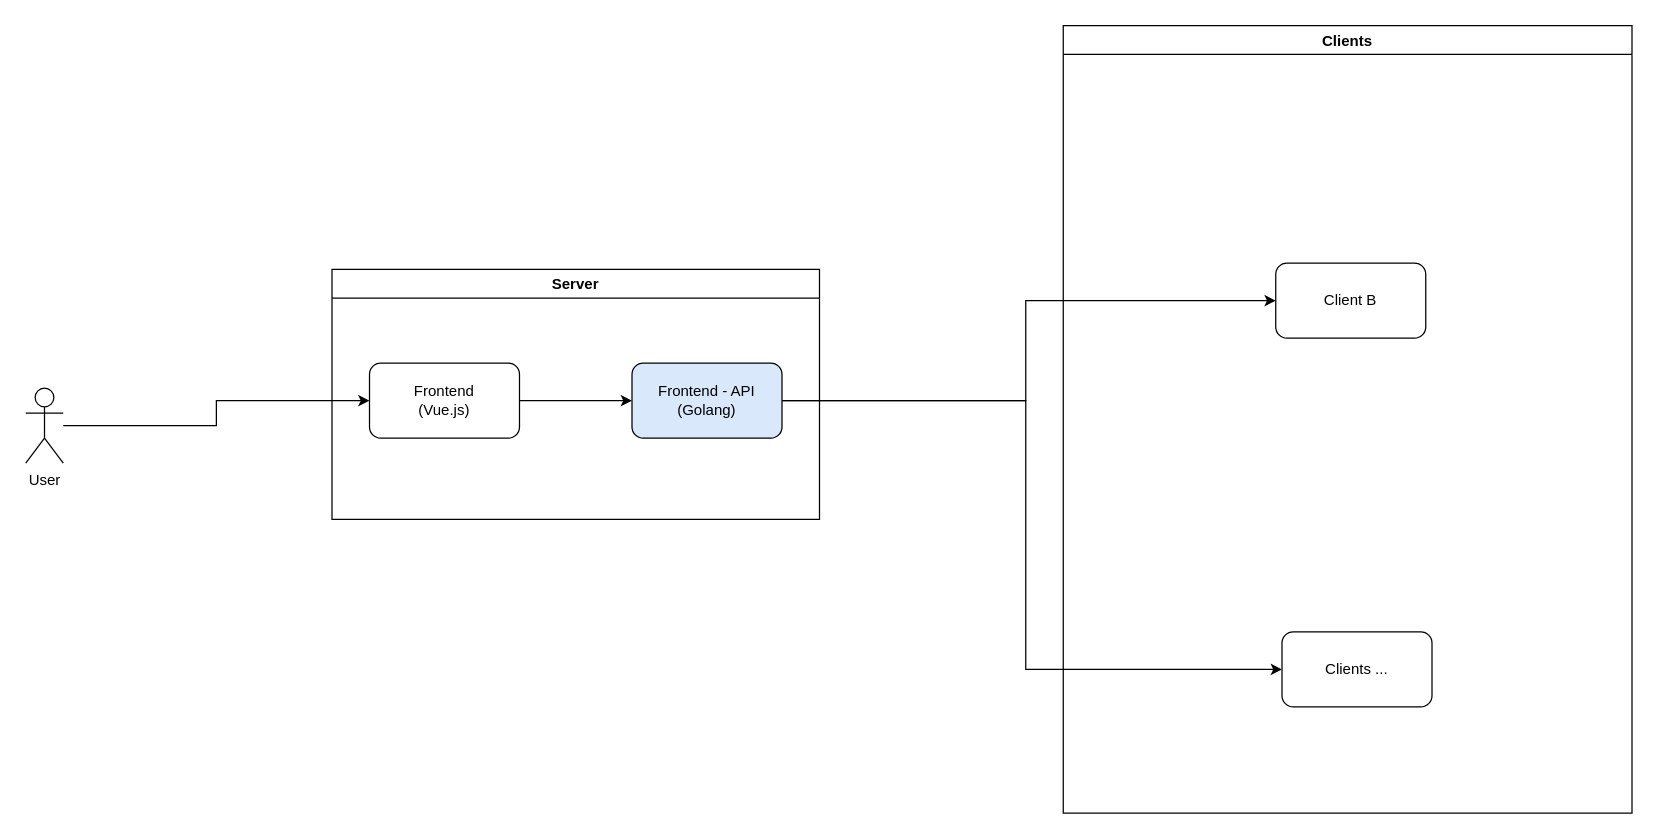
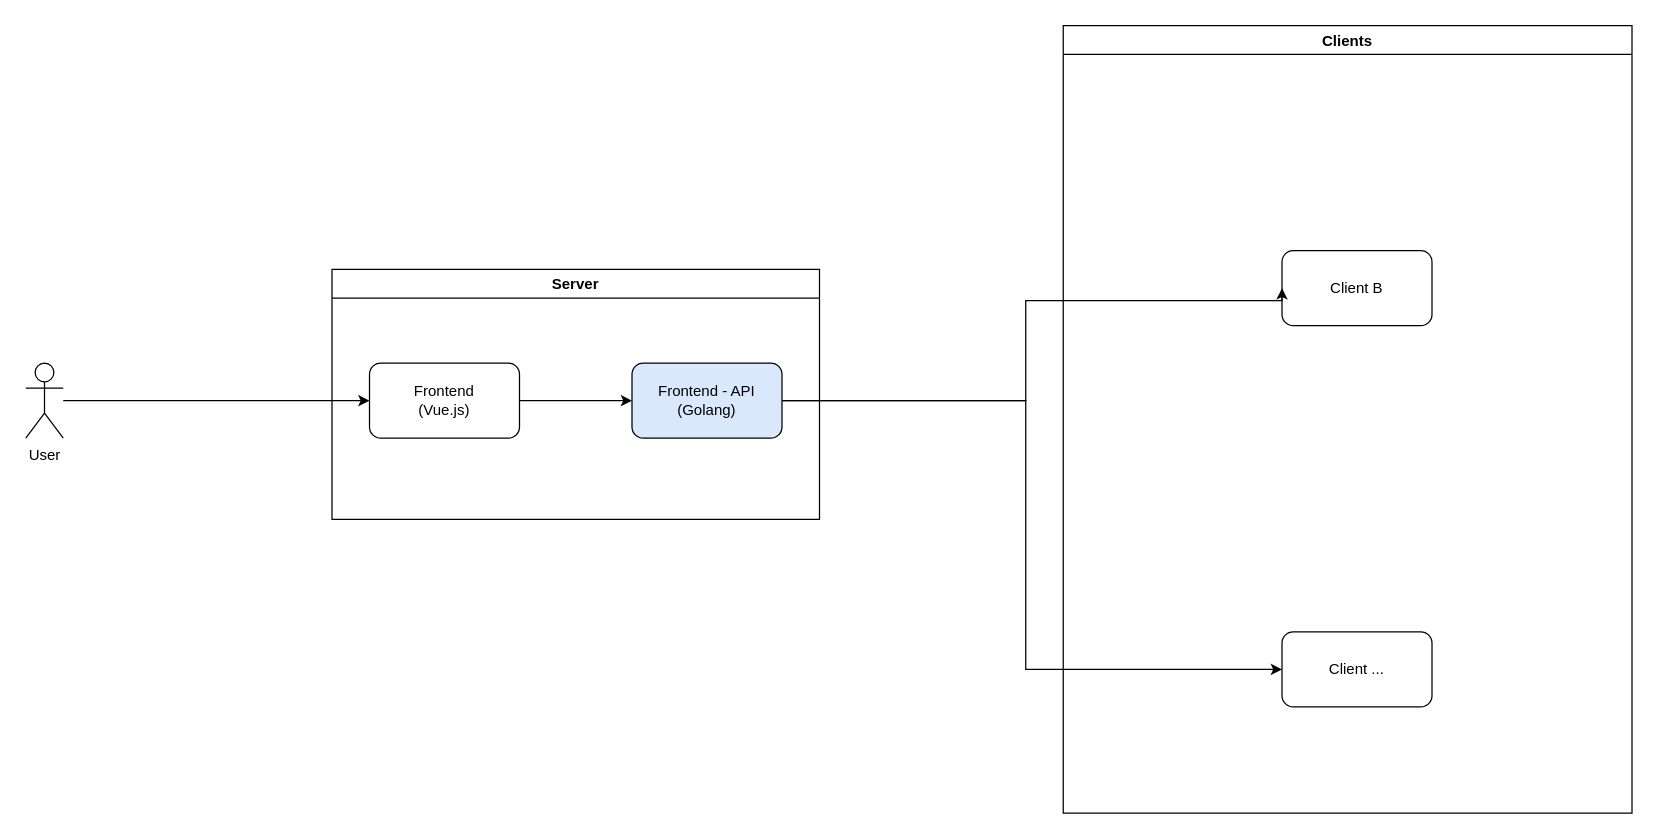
node "Client B": moved (1351, 301) -> (1357, 288)
node "User": moved (44, 426) -> (44, 401)
node "Clients ...": label "Clients ..." -> "Client ..."
